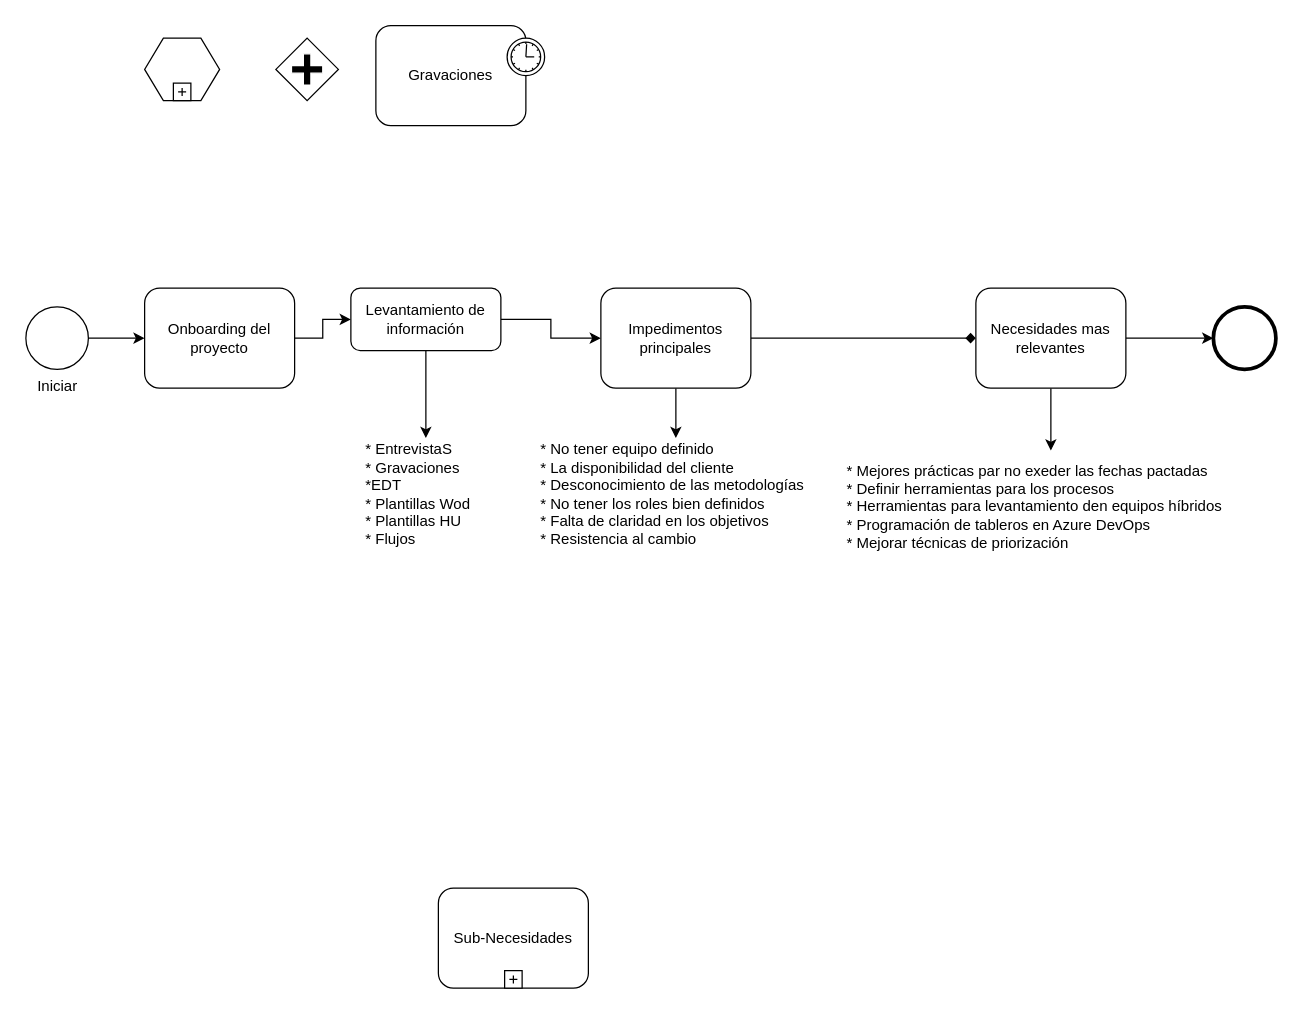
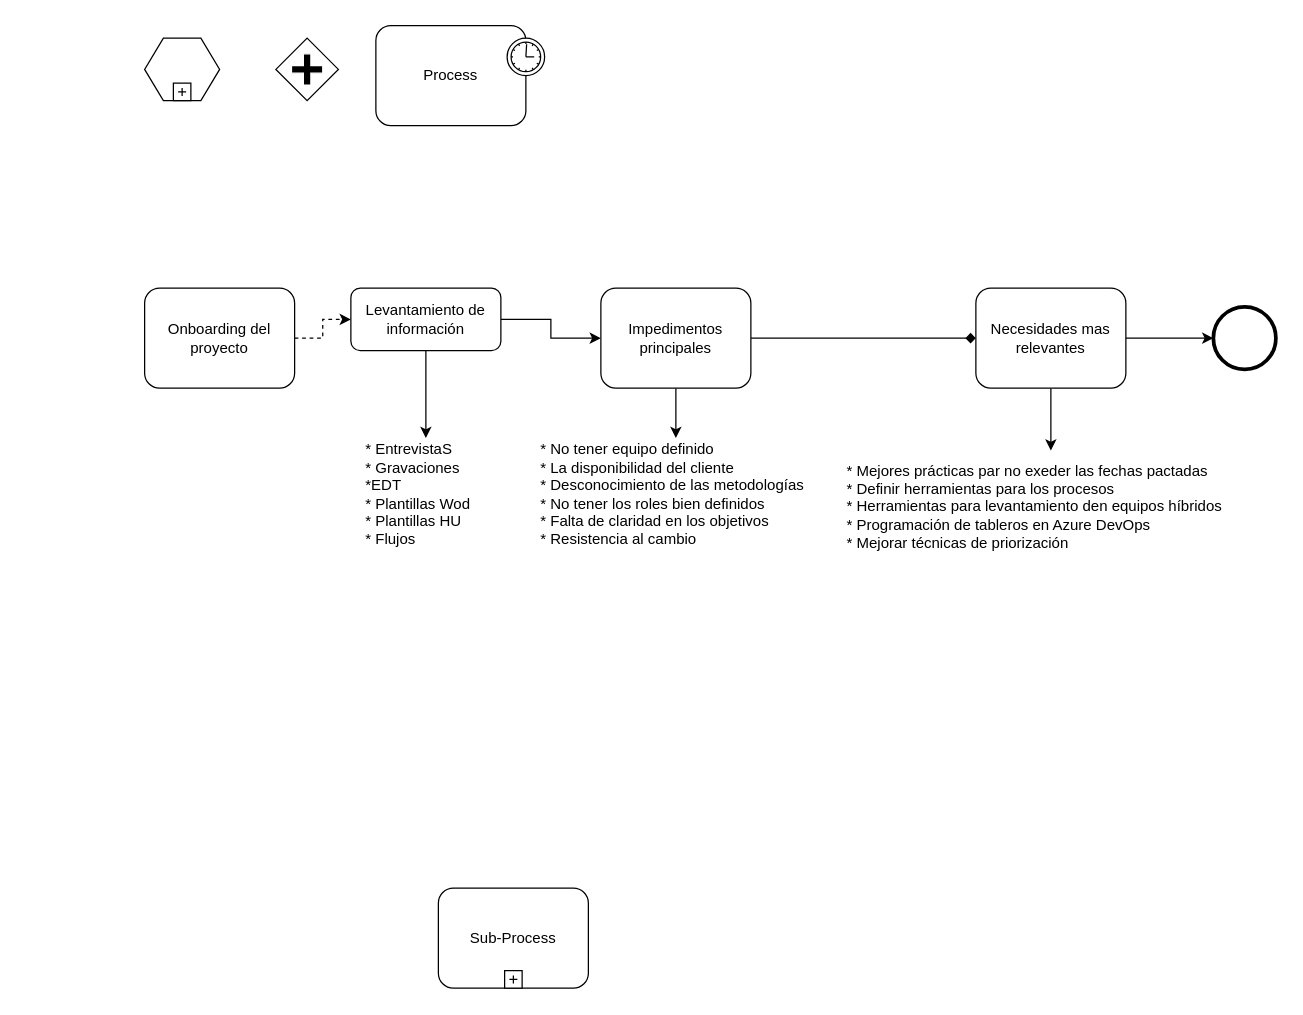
node "Gravaciones": label "Gravaciones" -> "Process"
edge "Onboarding del proyecto" -> "Levantamiento de información": style solid -> dashed
node "Iniciar": removed
edge "Iniciar" -> "Onboarding del proyecto": removed
node "Sub-Necesidades": label "Sub-Necesidades" -> "Sub-Process"
